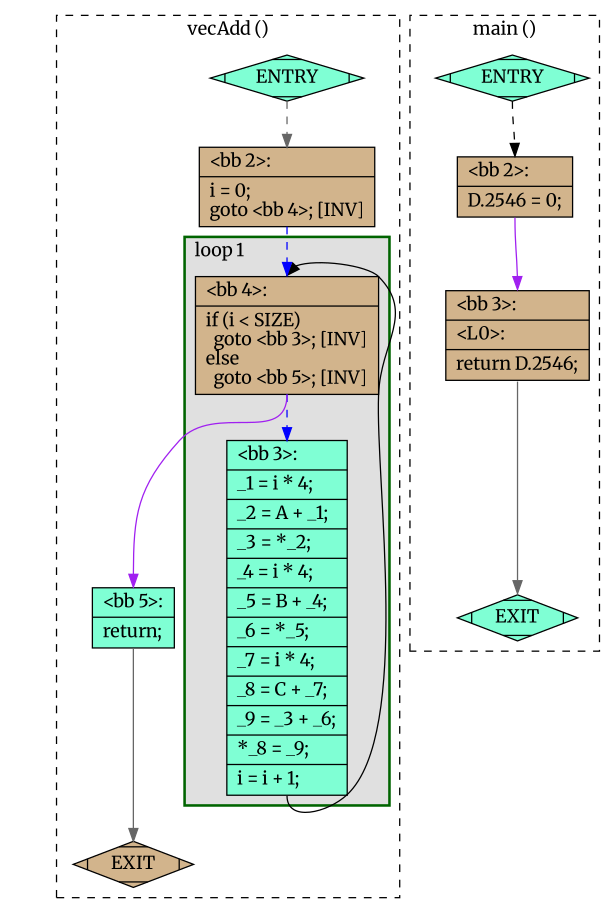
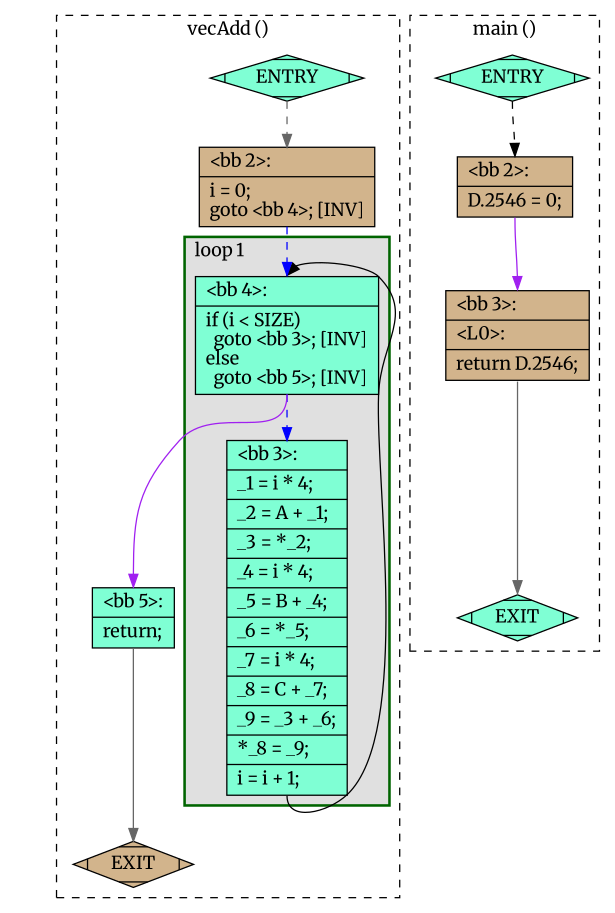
node "<bb 4>:": fillcolor tan -> aquamarine
